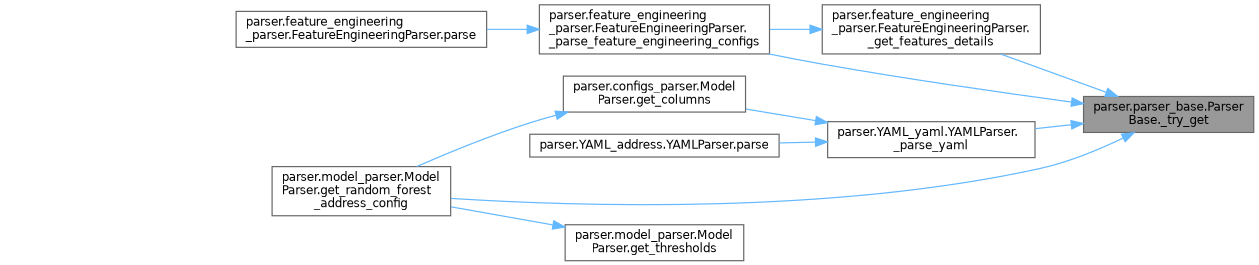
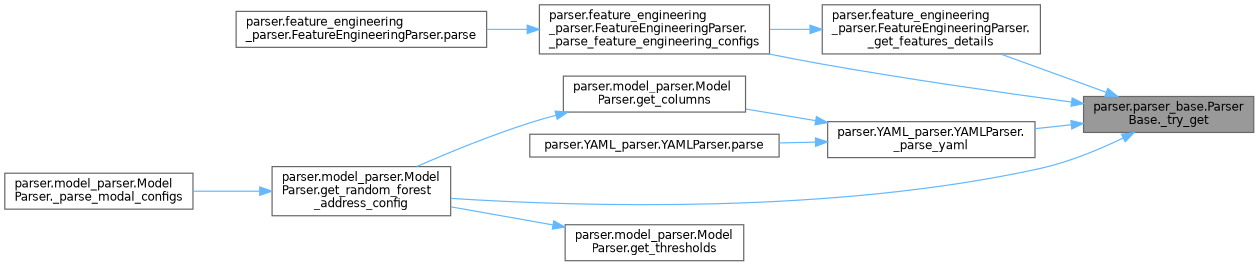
node "parser.configs_parser.Model Parser.get_columns": label "parser.configs_parser.Model Parser.get_columns" -> "parser.model_parser.Model Parser.get_columns"
node "parser.YAML_yaml.YAMLParser. _parse_yaml": label "parser.YAML_yaml.YAMLParser. _parse_yaml" -> "parser.YAML_parser.YAMLParser. _parse_yaml"
node "parser.YAML_address.YAMLParser.parse": label "parser.YAML_address.YAMLParser.parse" -> "parser.YAML_parser.YAMLParser.parse"
node "parser.model_parser.Model Parser._parse_modal_configs": added
